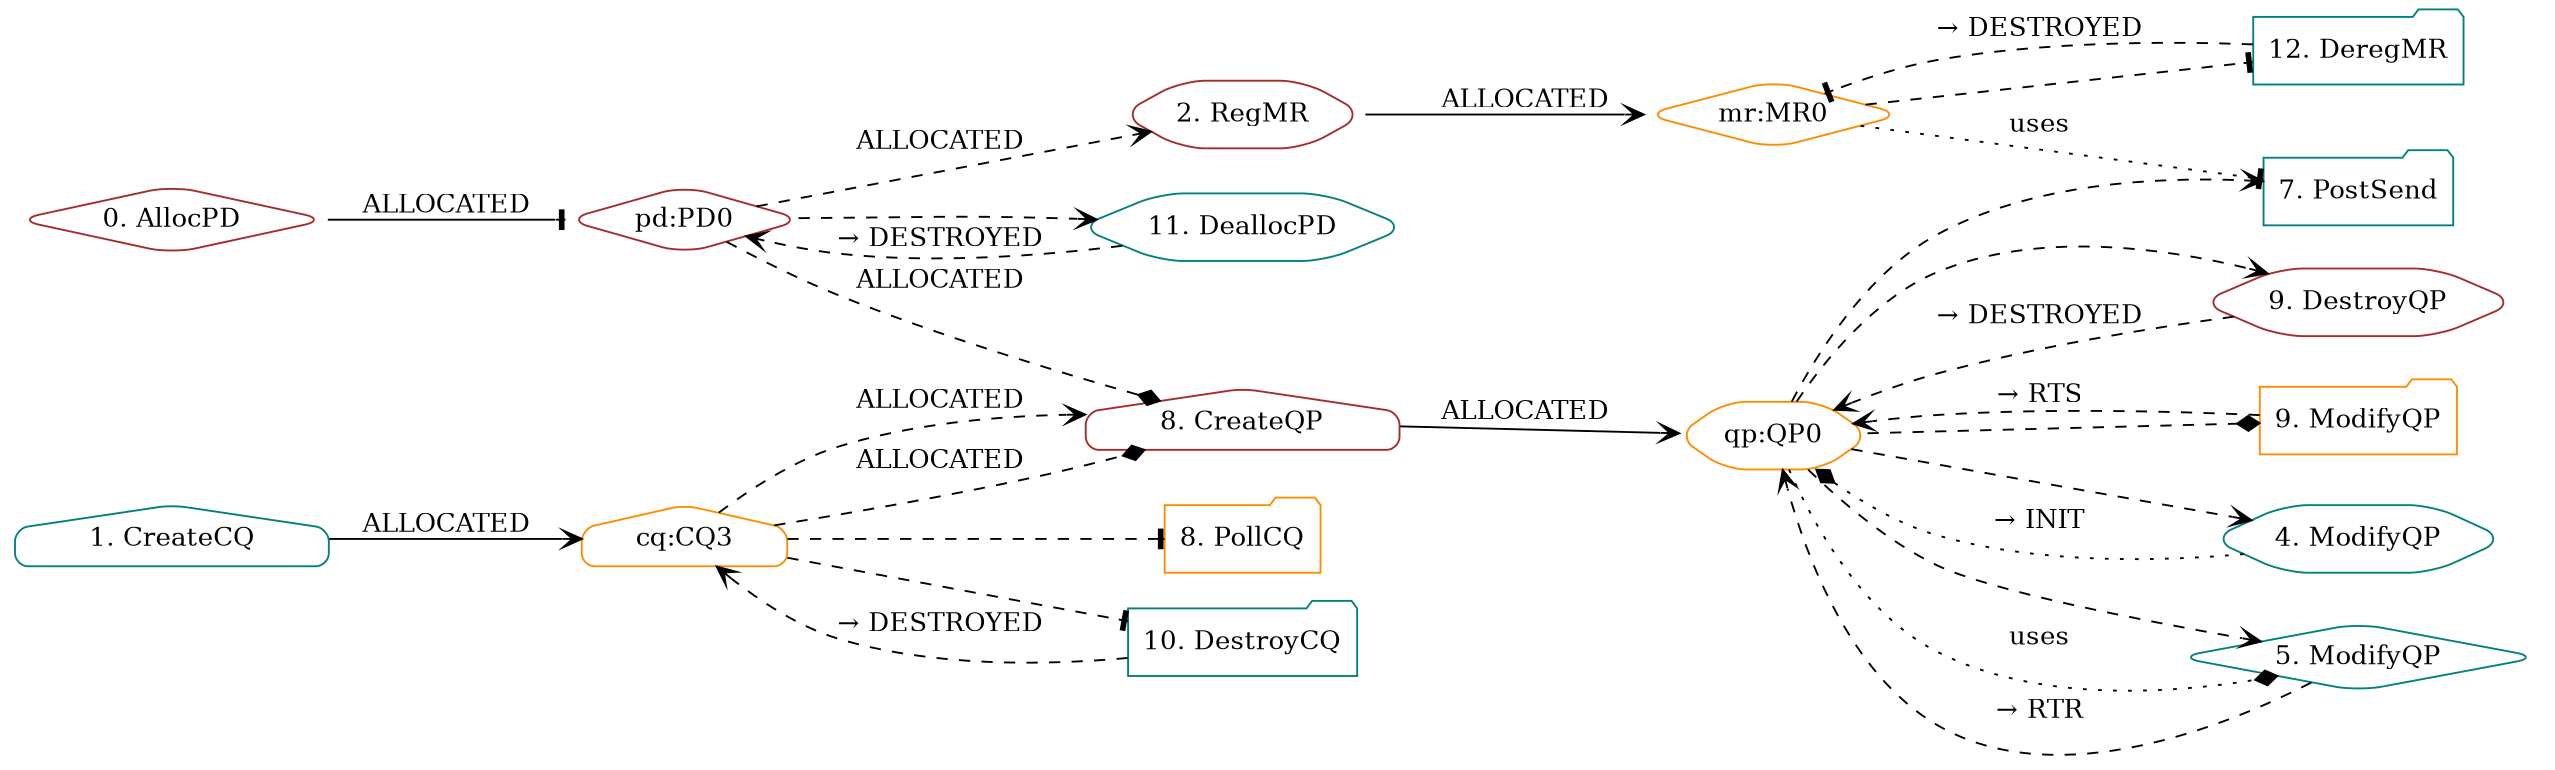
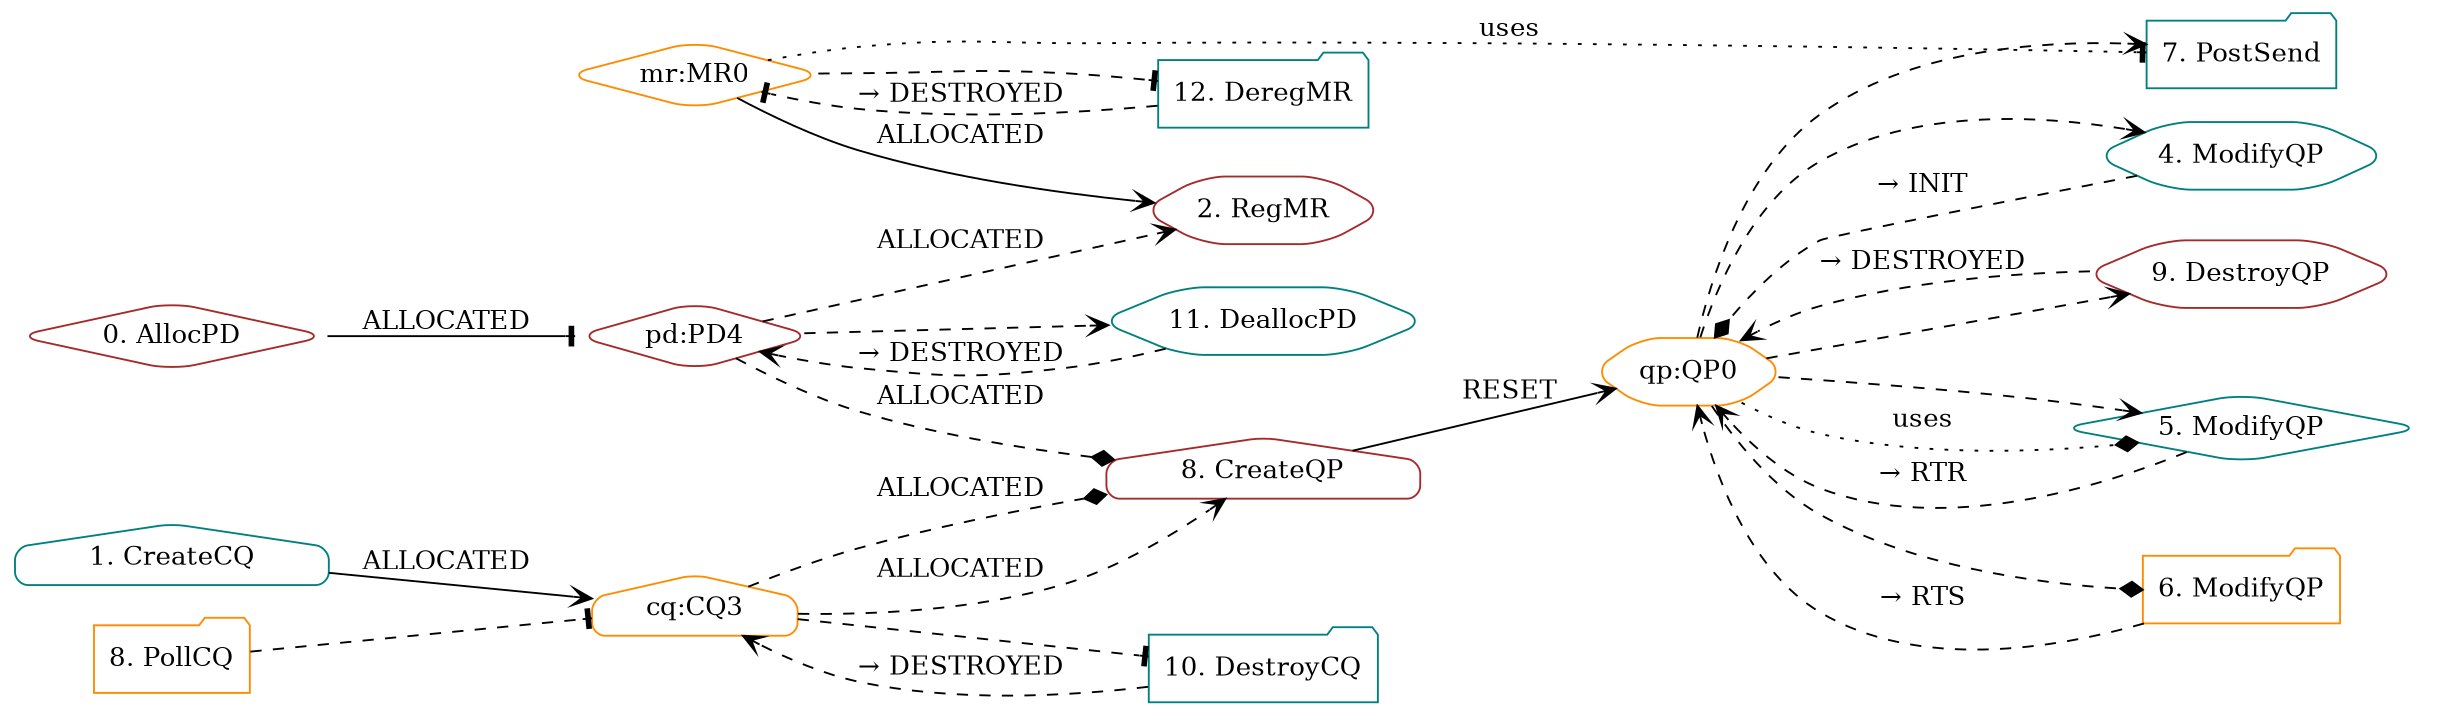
edge "2. RegMR" -> "mr:MR0": reversed
node "pd:PD0": label "pd:PD0" -> "pd:PD4"
edge "8. CreateQP" -> "qp:QP0": label "ALLOCATED" -> "RESET"
node "9. ModifyQP": label "9. ModifyQP" -> "6. ModifyQP"
edge "cq:CQ3" -> "8. PollCQ": reversed
edge "4. ModifyQP" -> "qp:QP0": style dotted -> dashed
